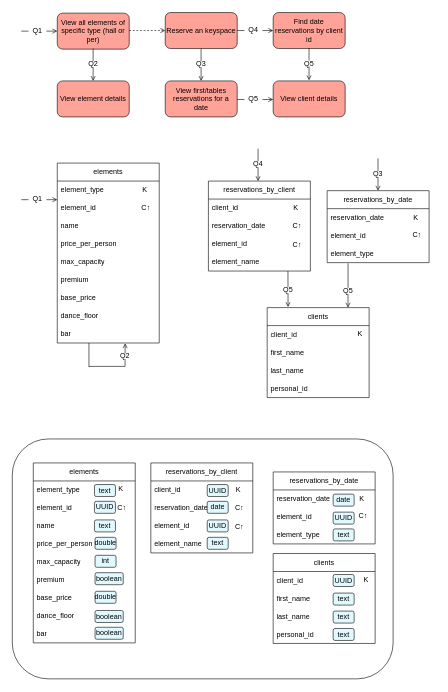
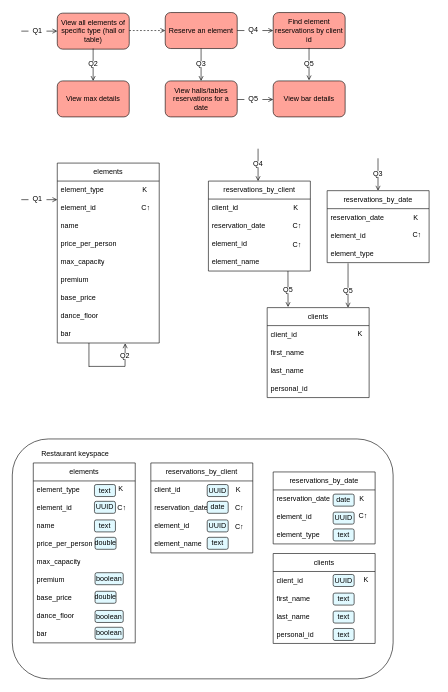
node "Reserve an keyspace": label "Reserve an keyspace" -> "Reserve an element"
node "Find date reservations by client id": label "Find date reservations by client id" -> "Find element reservations by client id"
node "View all elements of specific type (hall or per)": label "View all elements of specific type (hall or per)" -> "View all elements of specific type (hall or table)"
node "View element details": label "View element details" -> "View max details"
node "View first/tables reservations for a date": label "View first/tables reservations for a date" -> "View halls/tables reservations for a date"
node "View client details": label "View client details" -> "View bar details"
node "Restaurant keyspace": added
node "int": removed
